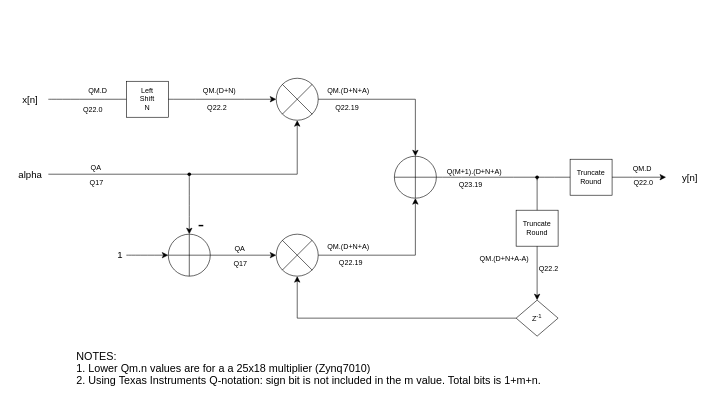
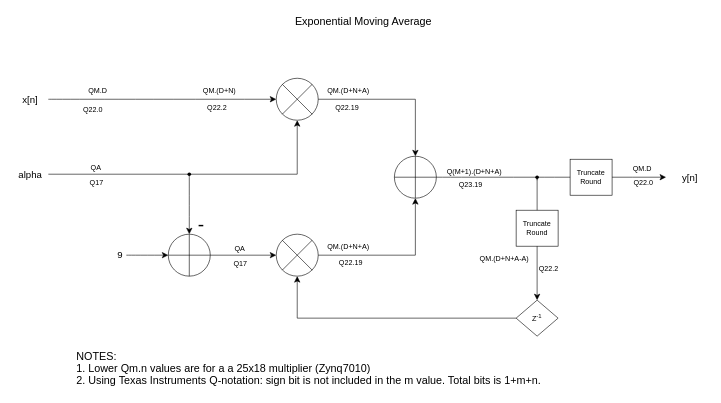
node "Exponential Moving Average": added
node "Left Shift N": removed
node "1": label "1" -> "9"
